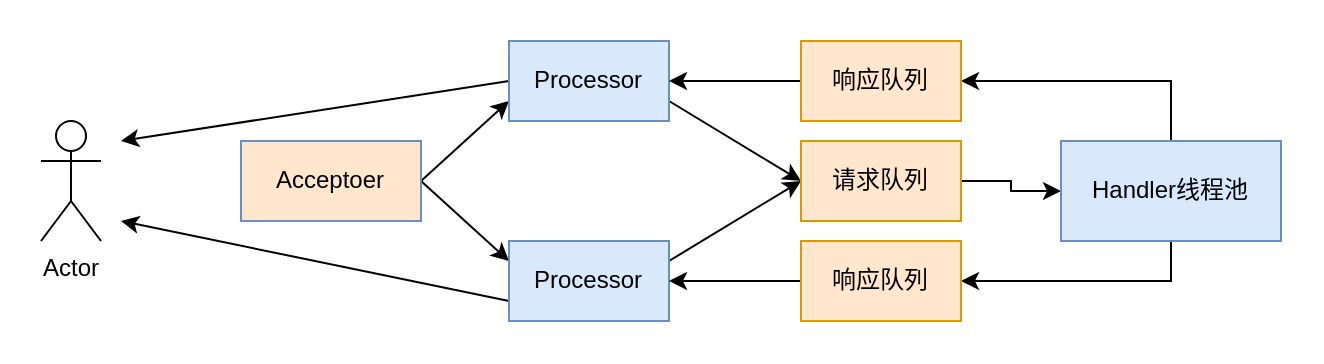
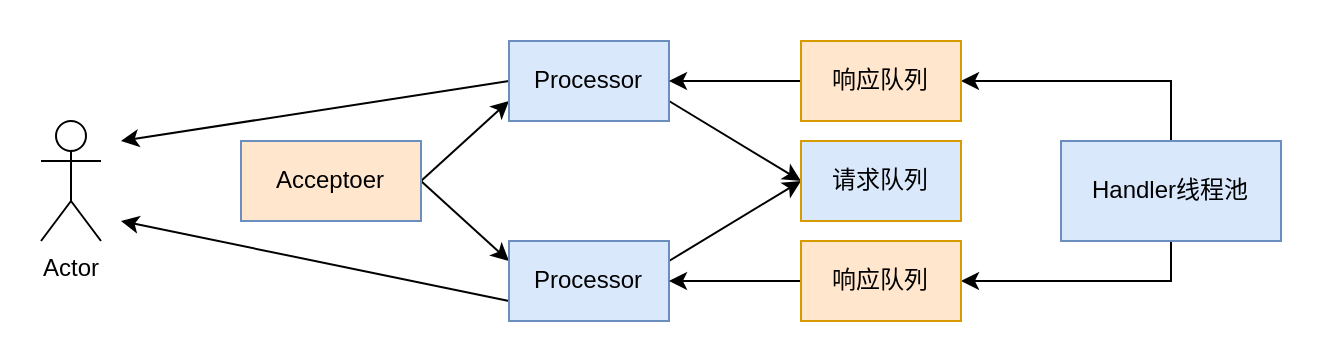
node "请求队列": fillcolor #ffe6cc -> #dae8fc
edge "请求队列" -> "Handler线程池": removed
